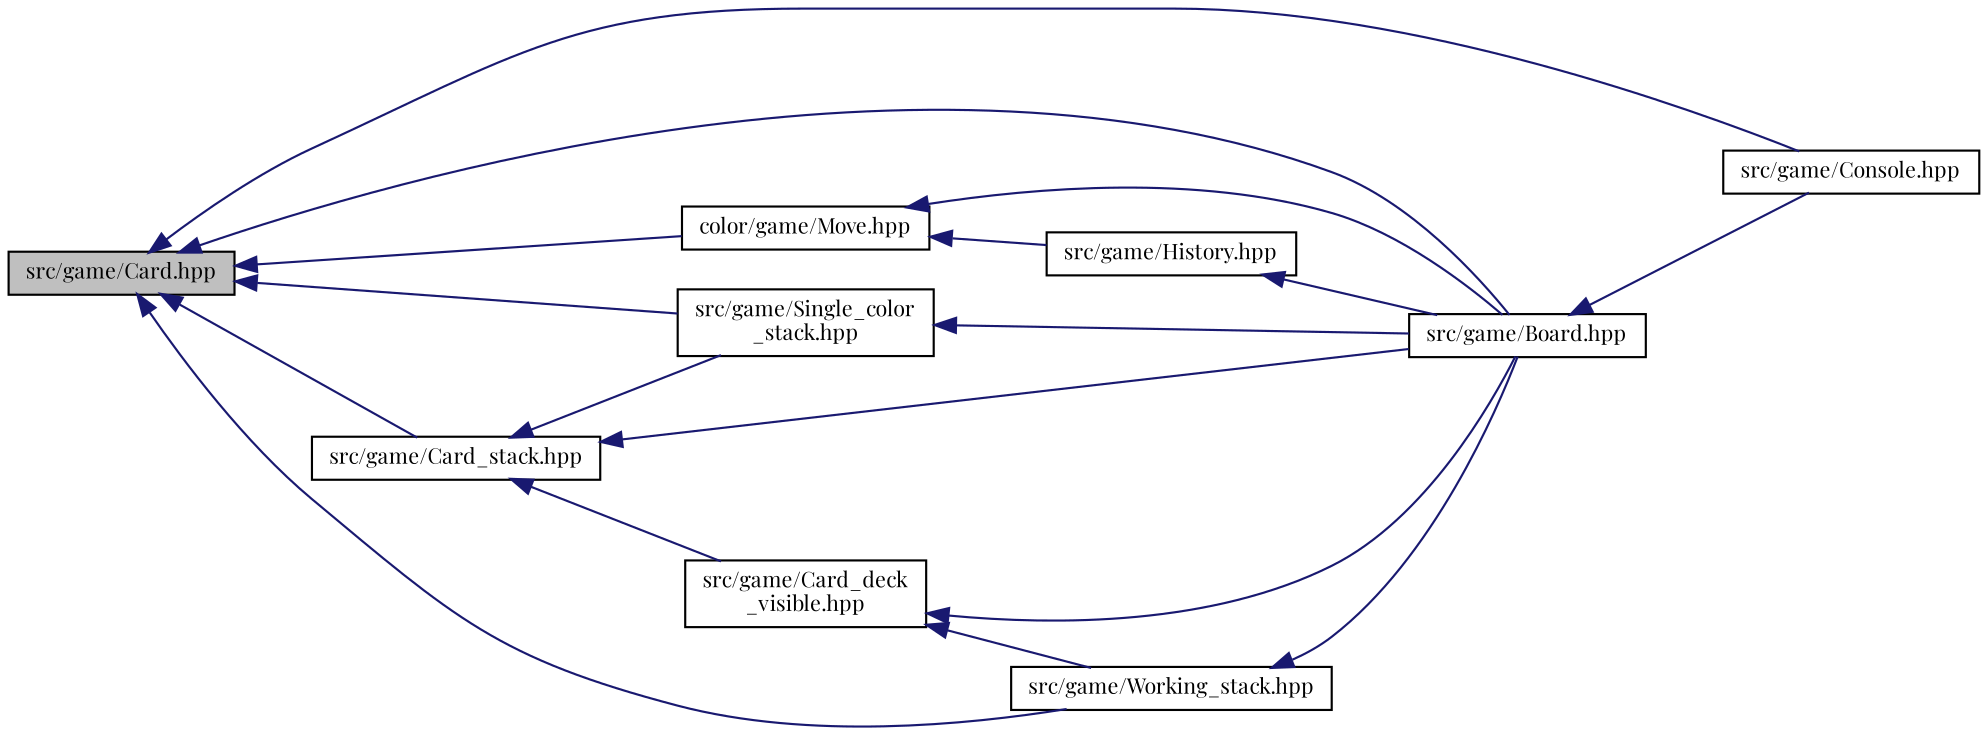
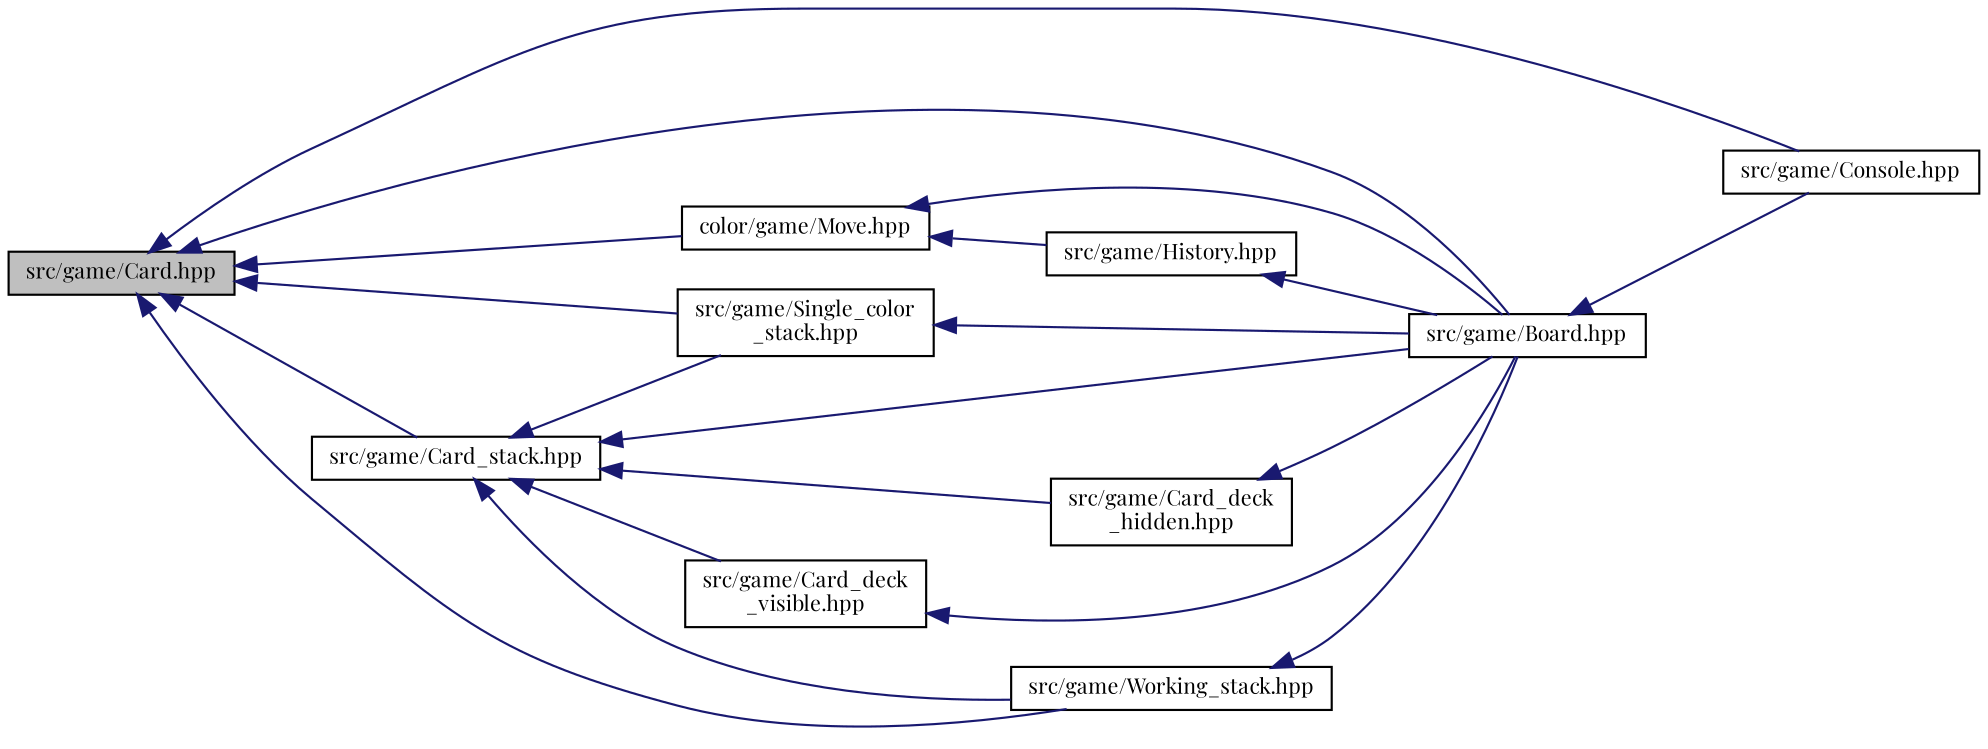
node "src/game/Card_deck _hidden.hpp": added
edge "src/game/Working_stack.hpp" -> "src/game/Card_deck _visible.hpp": now "src/game/Working_stack.hpp" -> "src/game/Card_stack.hpp"
